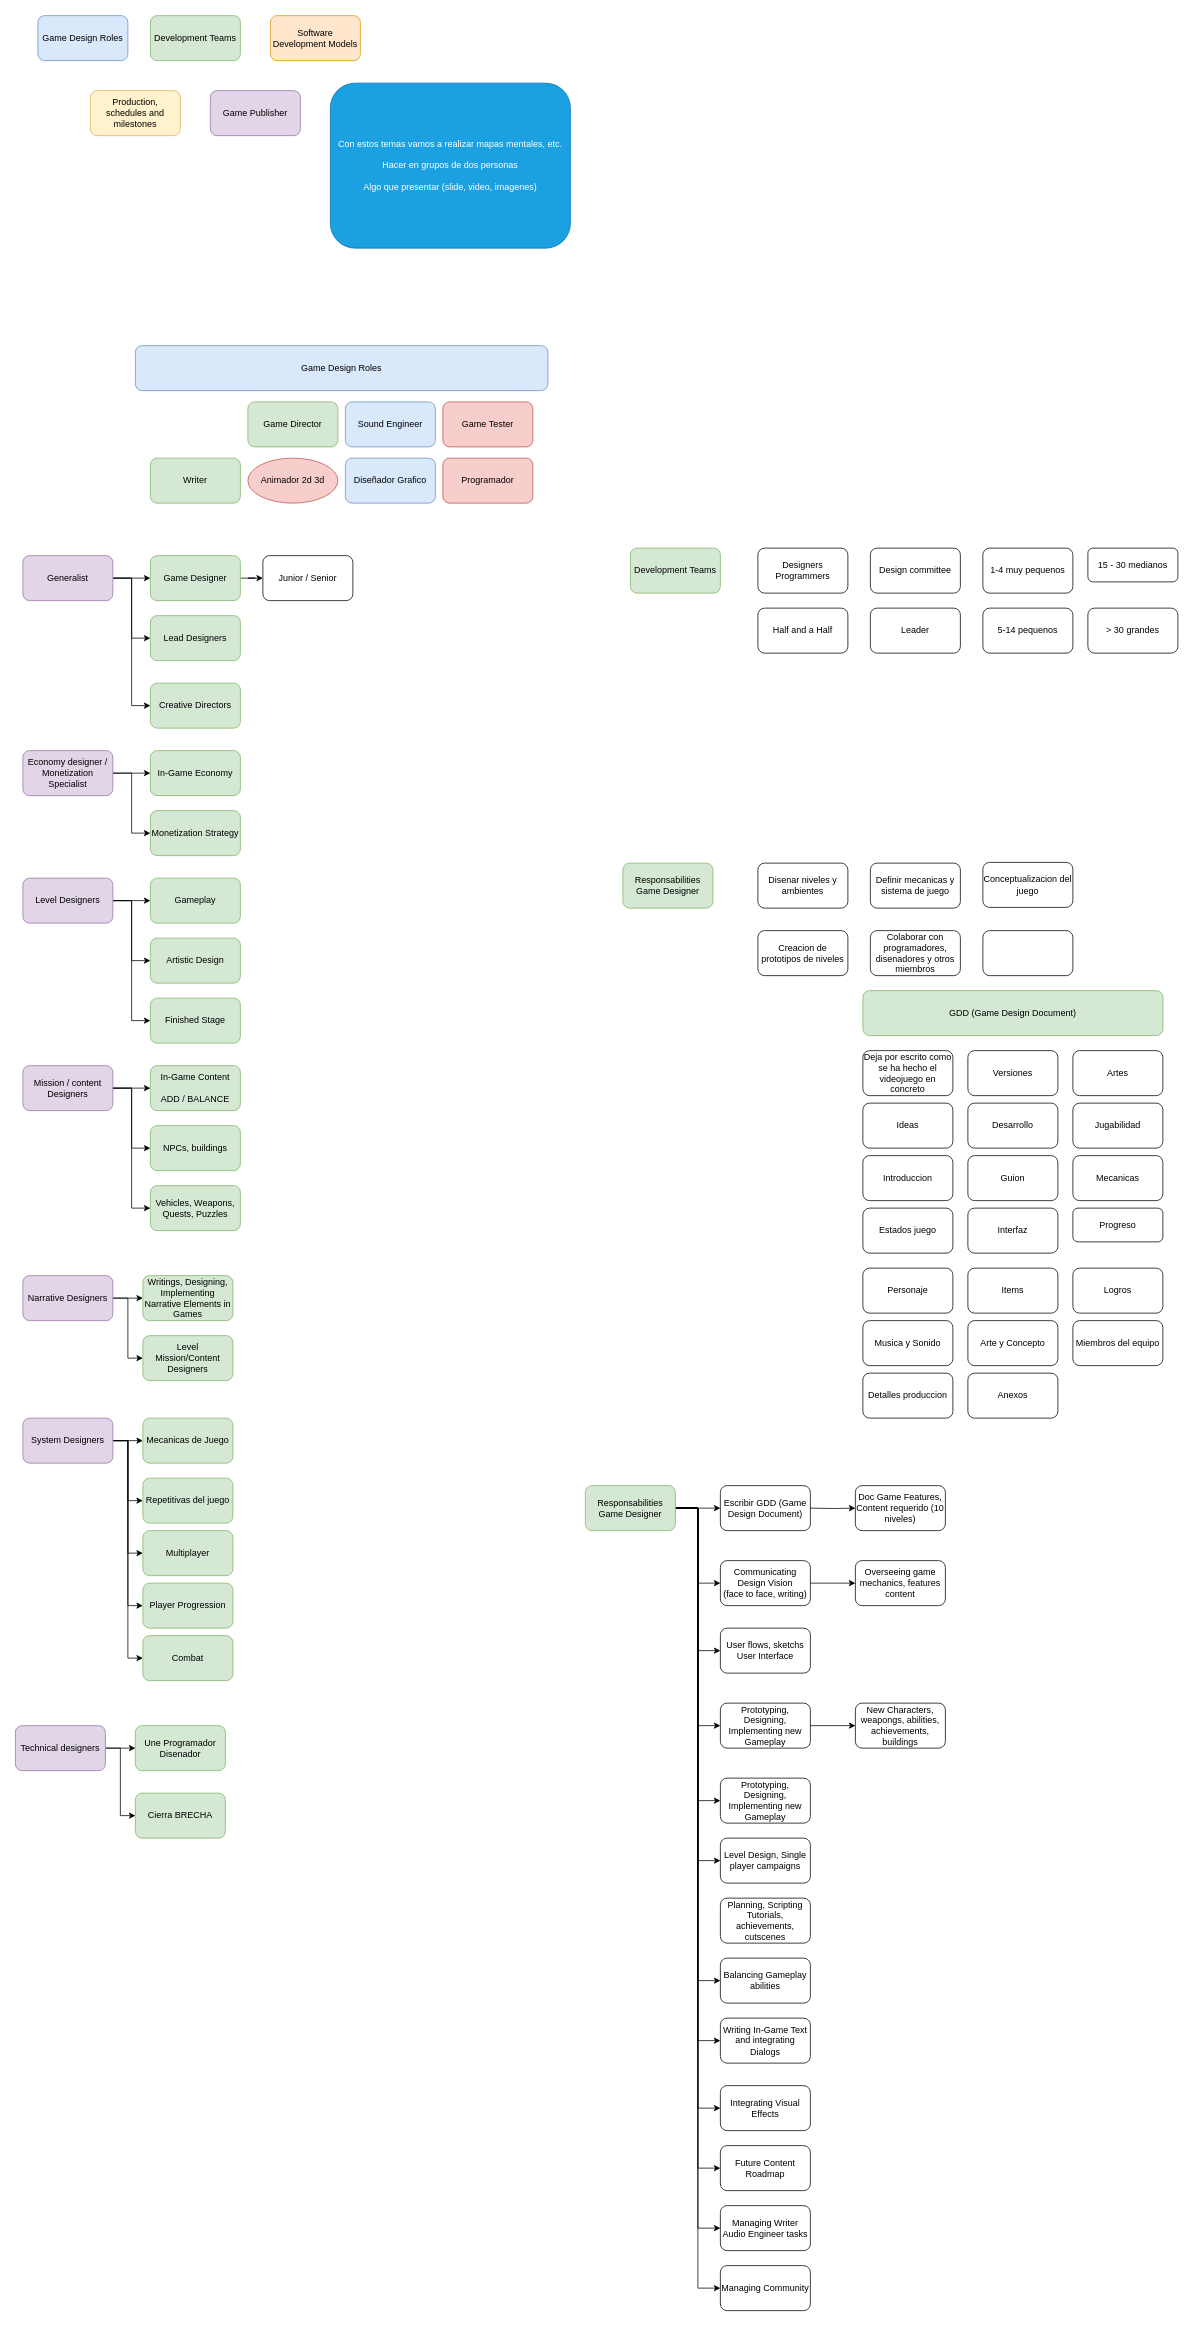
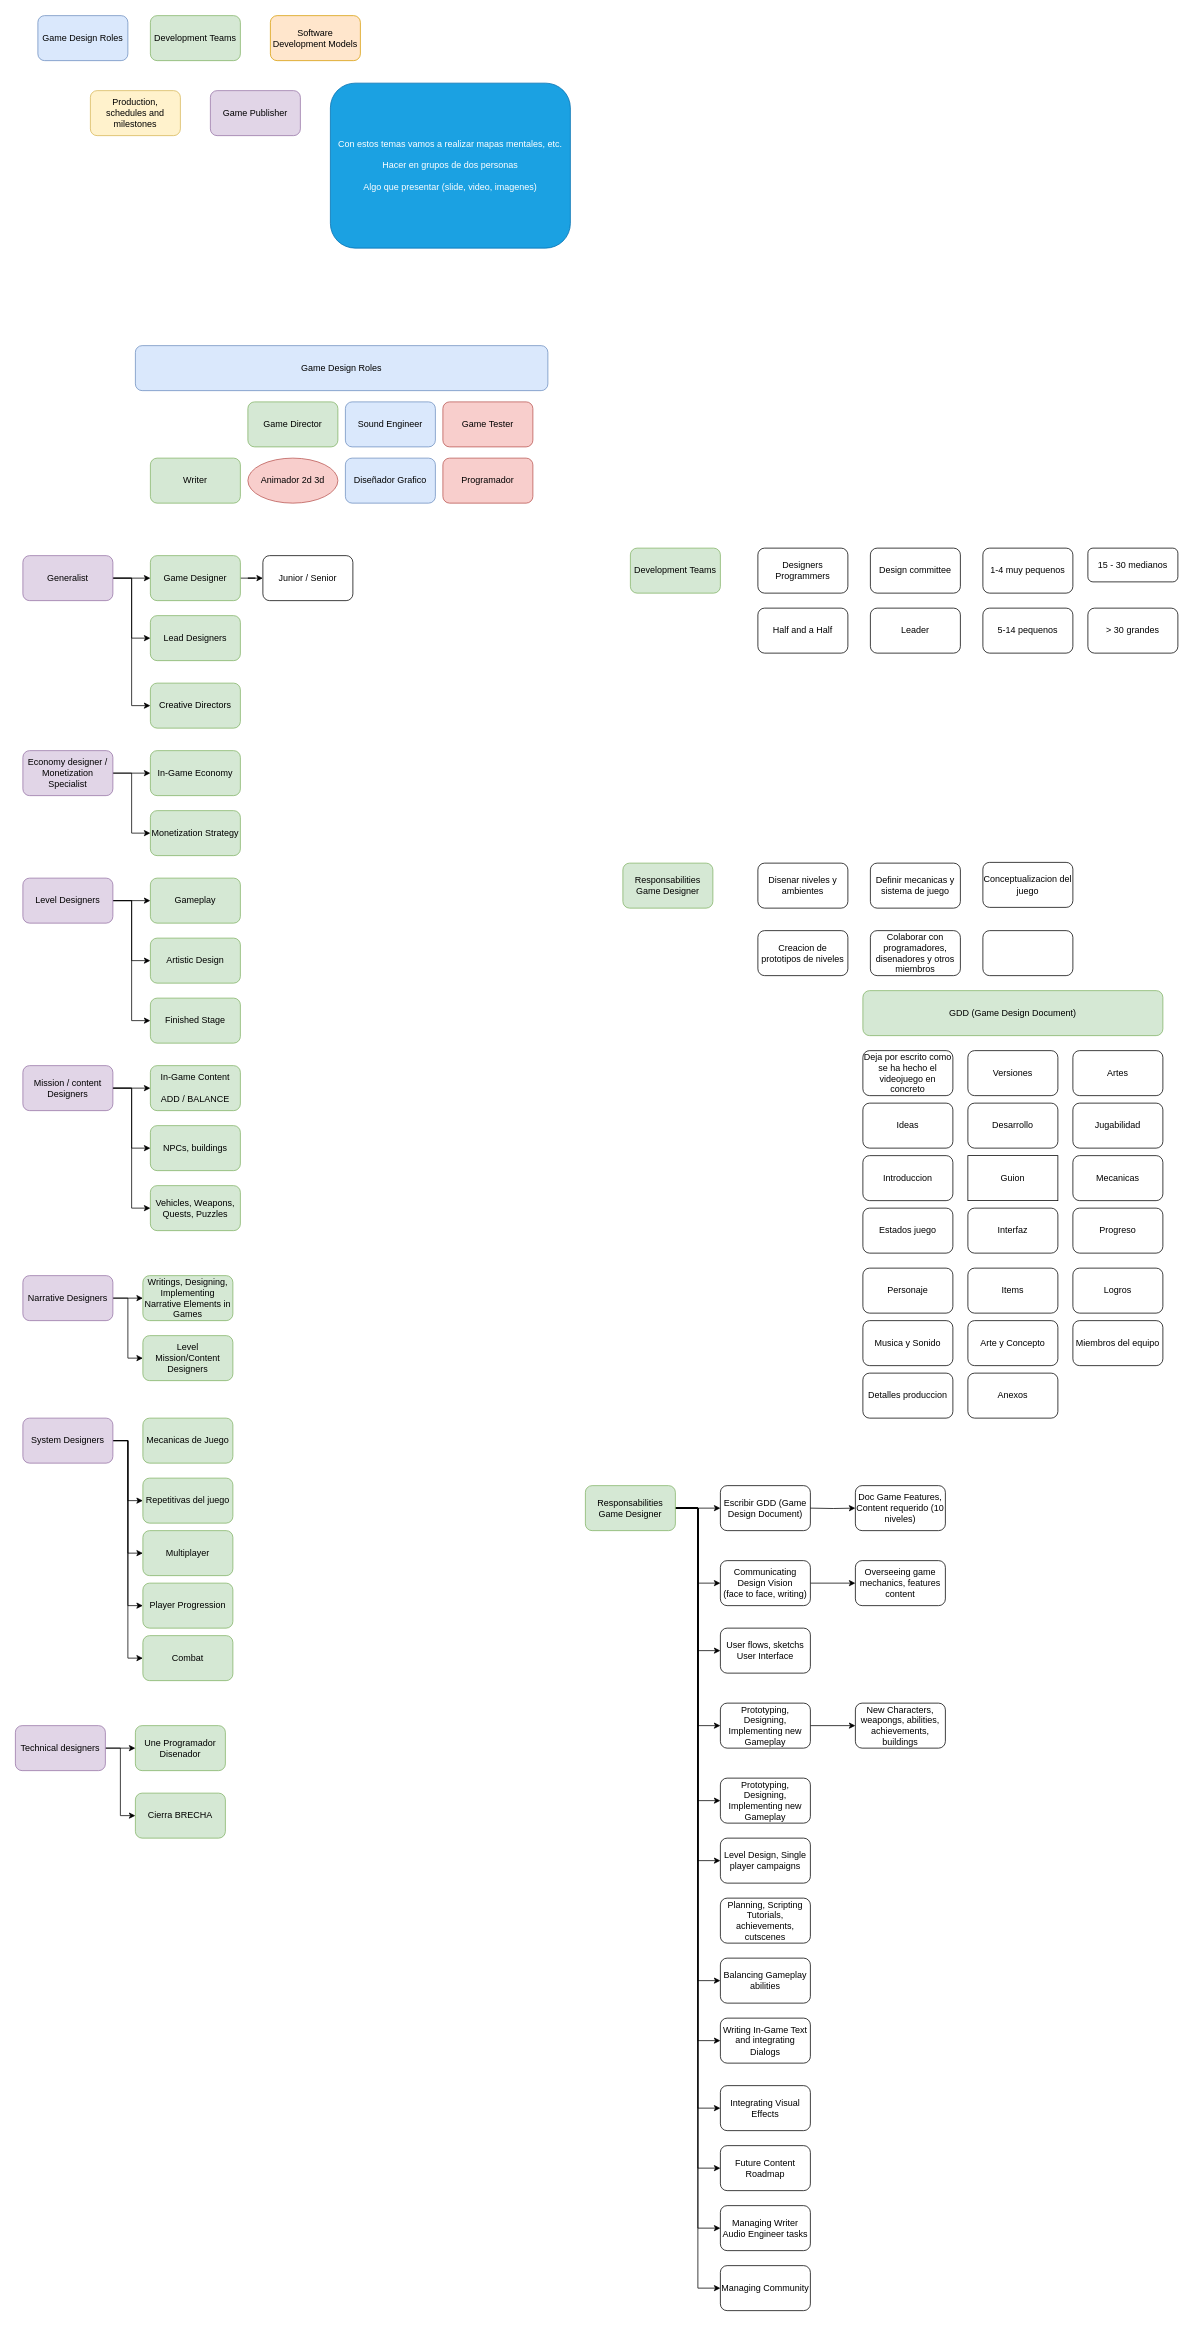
node "Guion": shape rounded rectangle -> rectangle
node "Progreso": size 90x34 -> 90x45
edge "System Designers" -> "Mecanicas de Juego": removed
